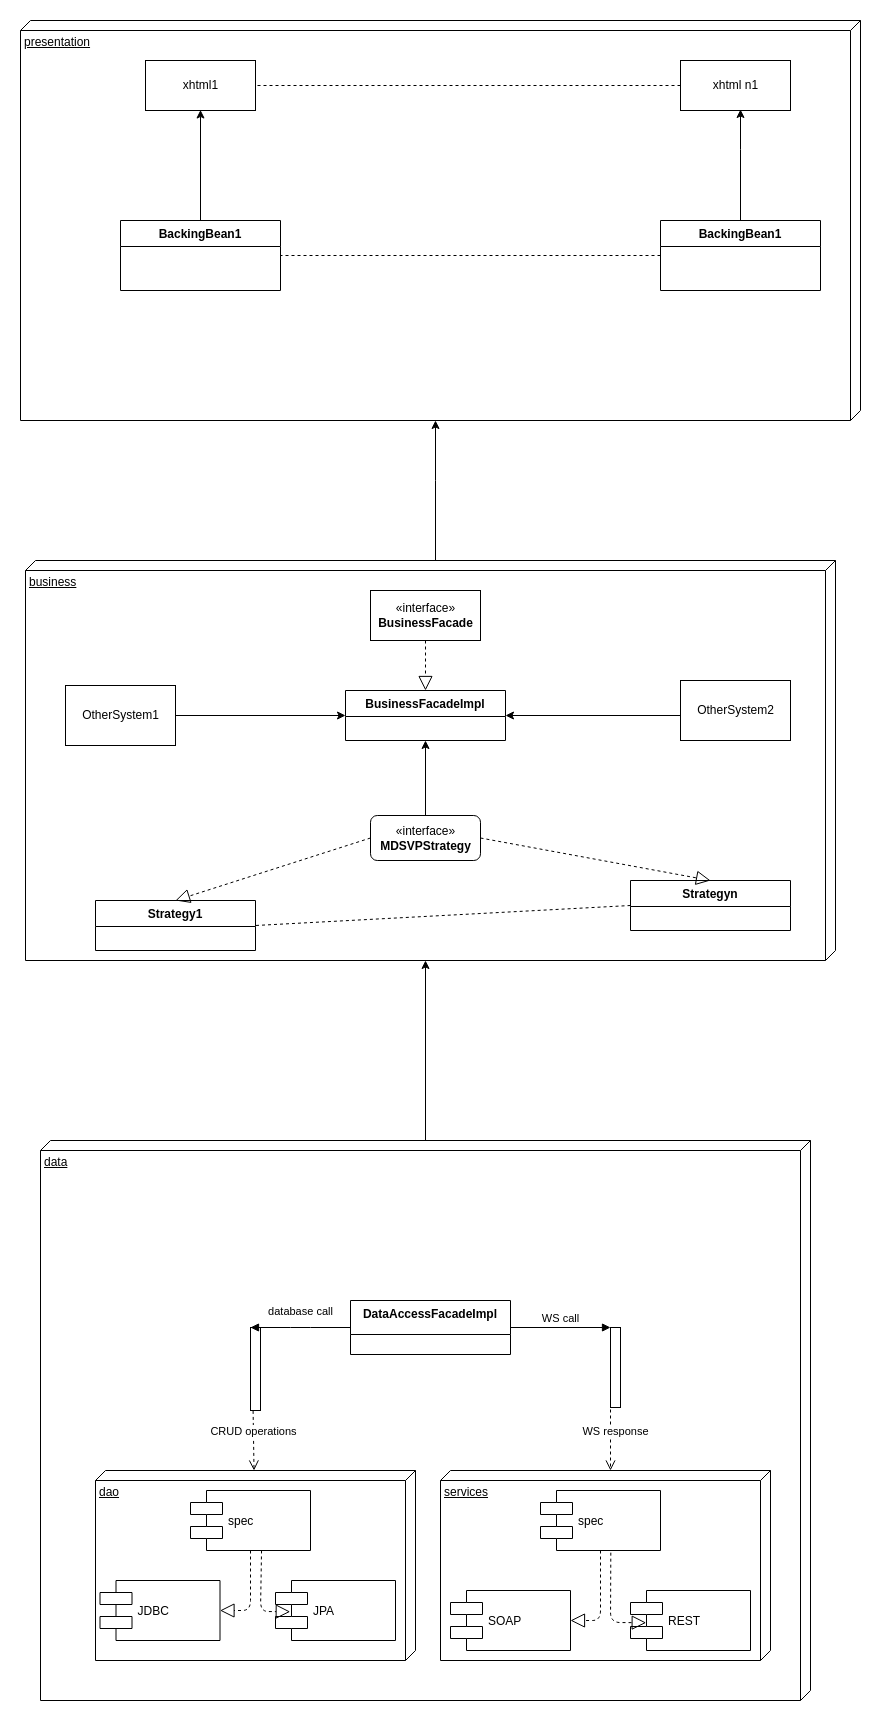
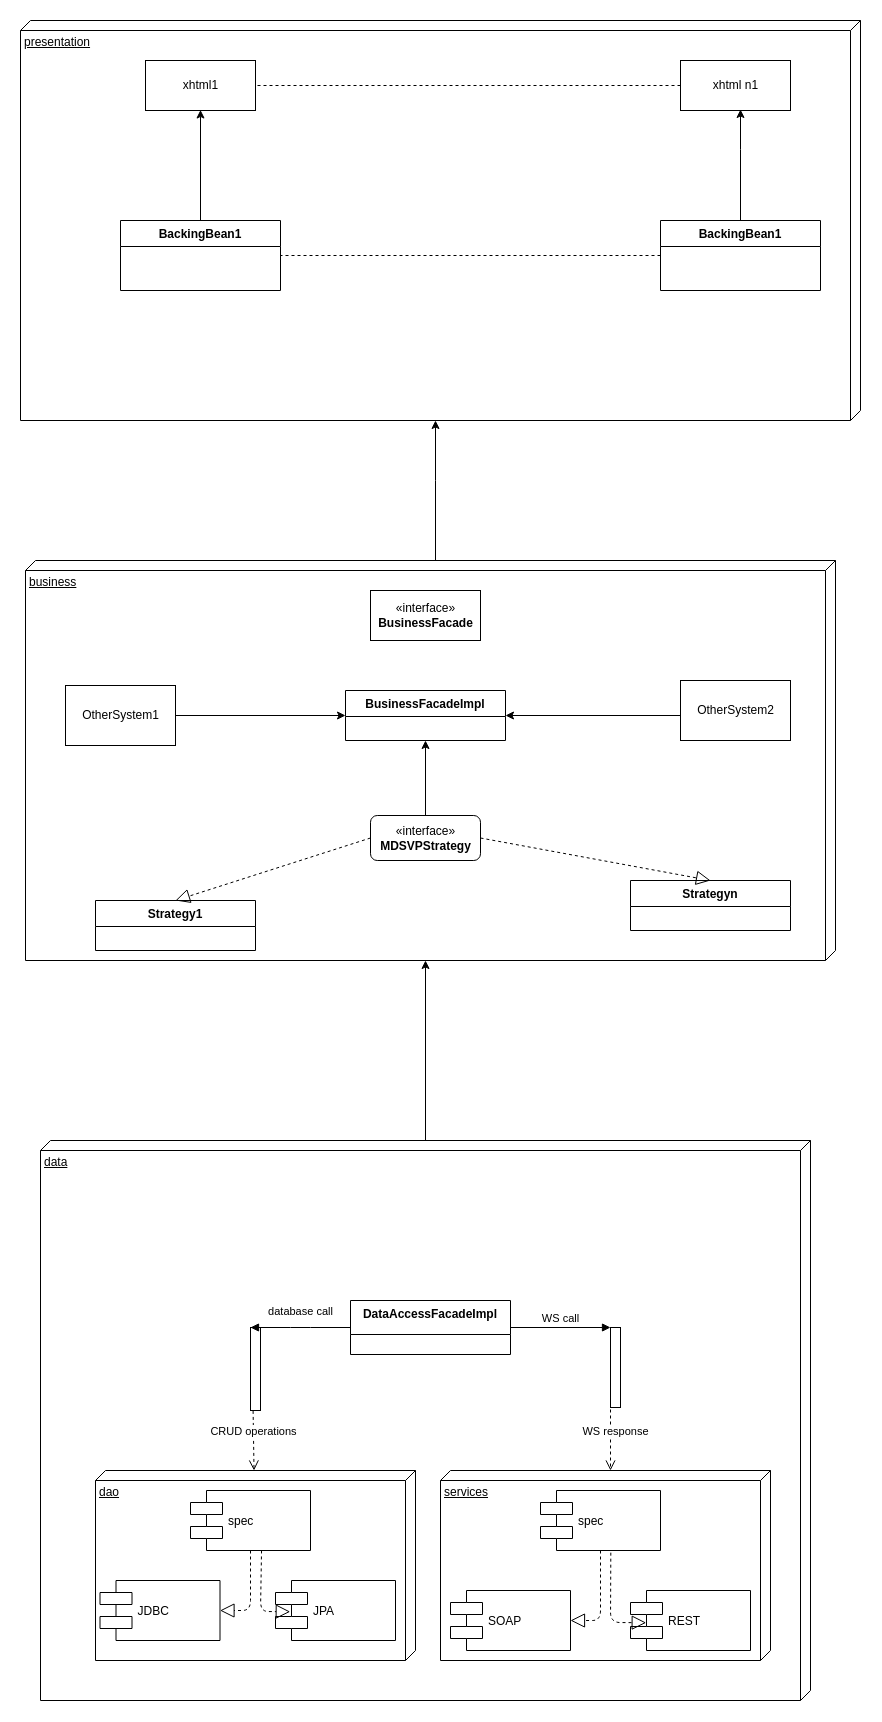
edge "«interface» BusinessFacade" -> "BusinessFacadeImpl": removed
edge "Strategyn" -- "Strategy1": removed
